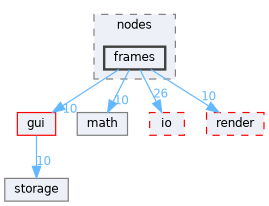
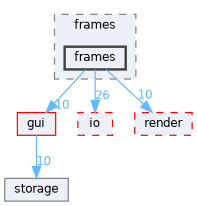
cluster "nodes": label "nodes" -> "frames"
node "math": removed
